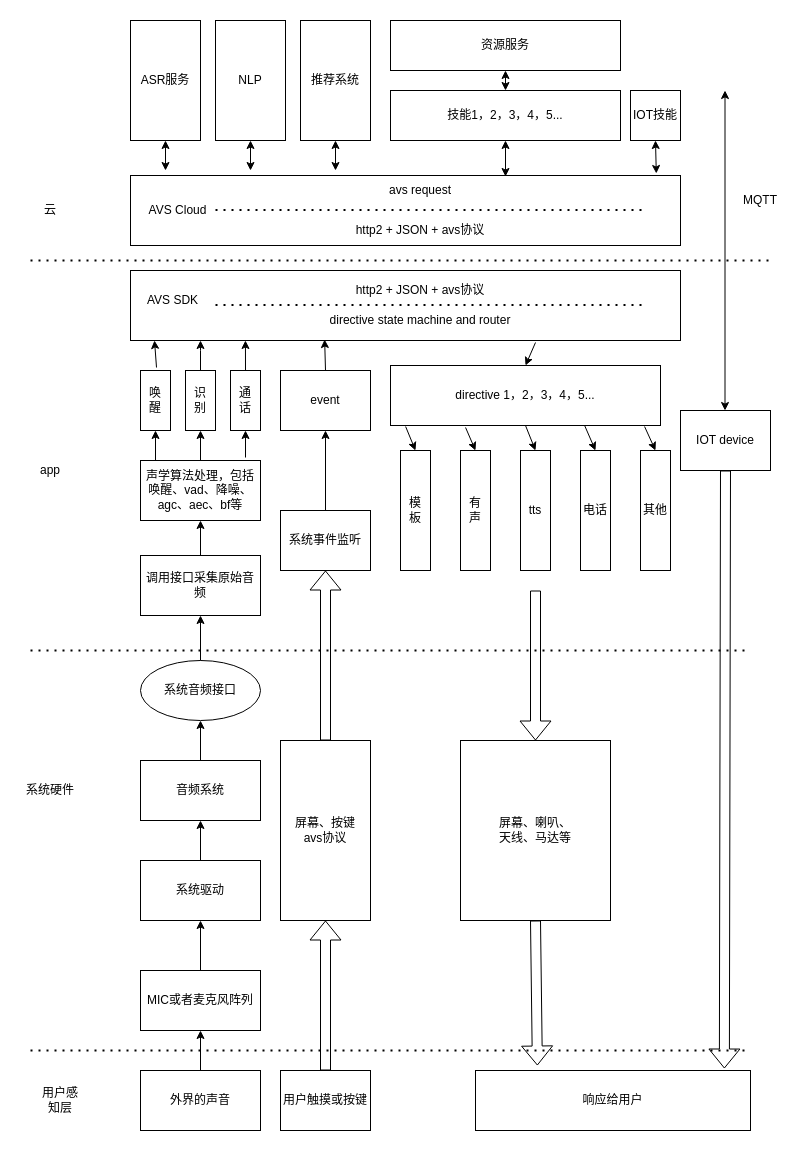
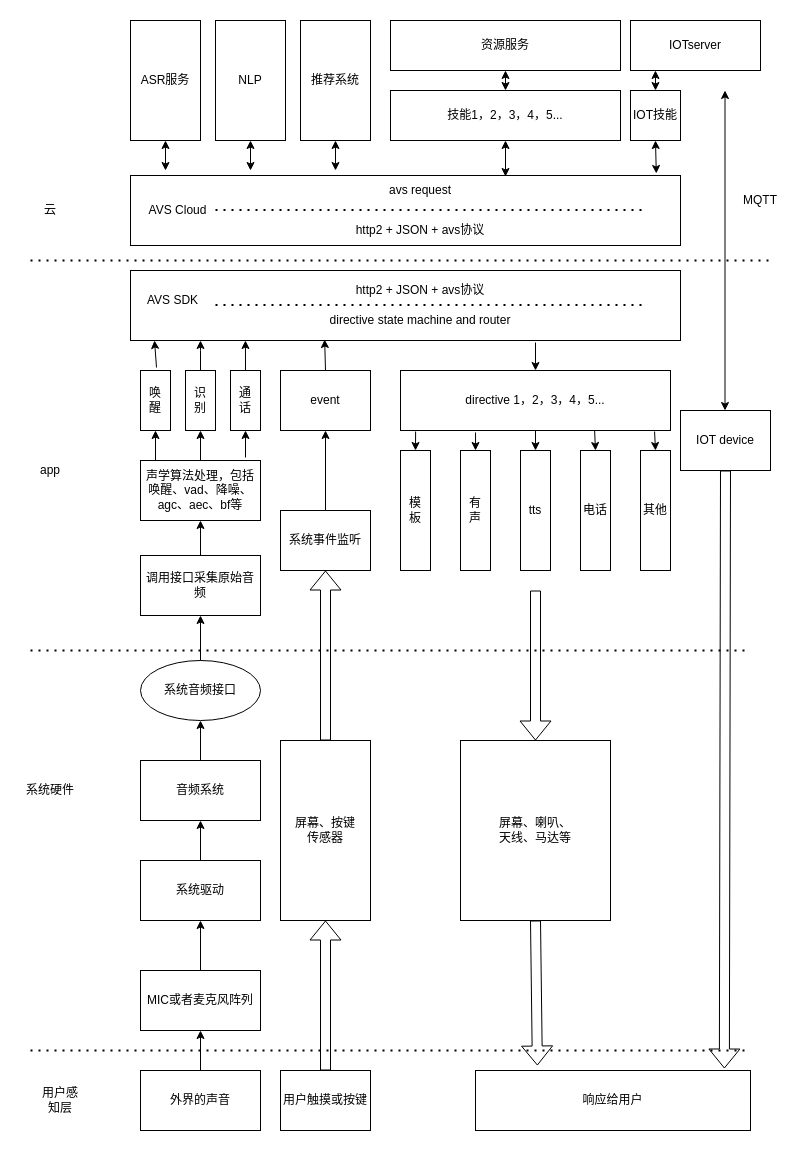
node "IOTserver": added
edge "IOTserver" -- "IOT技能": added
node "directive 1，2，3，4，5...": moved (526, 396) -> (536, 401)
node "屏幕、按键 avs协议": label "屏幕、按键 avs协议" -> "屏幕、按键 传感器"
